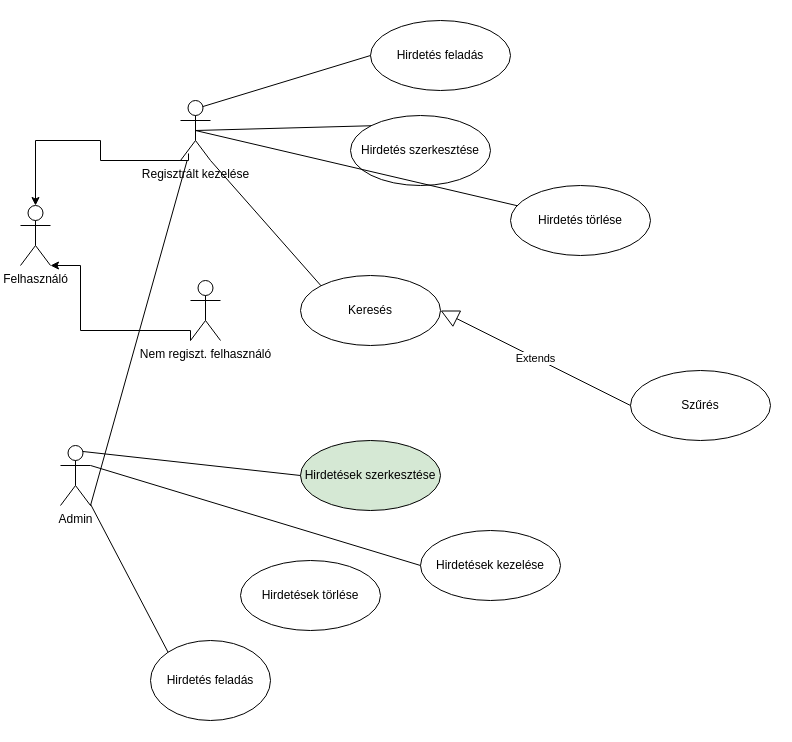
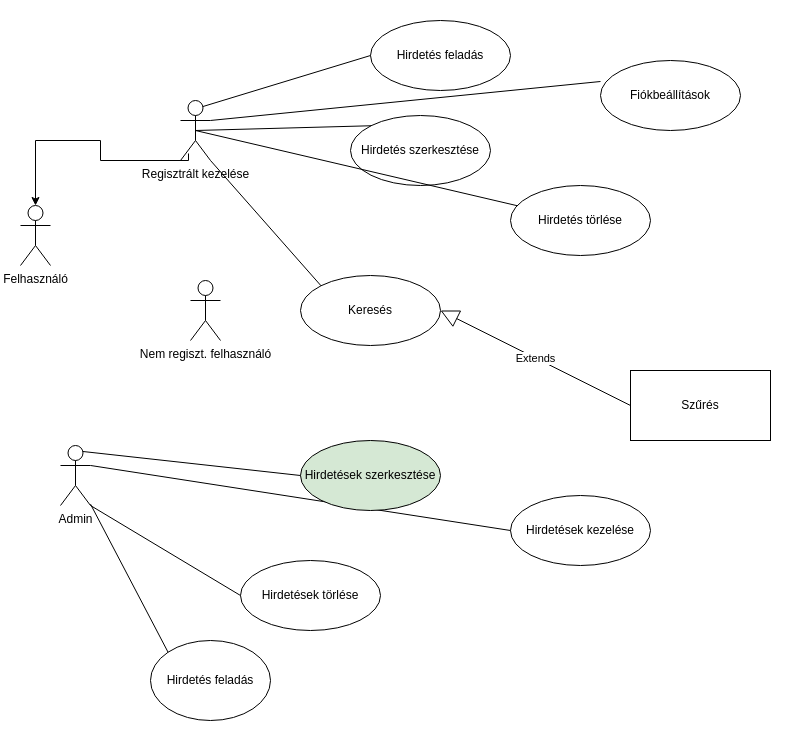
node "Fiókbeállítások": added
edge "Fiókbeállítások" -- "Regisztrált kezelése": added
edge "Nem regiszt. felhasználó" -> "Felhasználó": removed
edge "Regisztrált kezelése" -- "Admin": now "Hirdetések törlése" -- "Admin"
node "Szűrés": shape ellipse -> rectangle
node "Hirdetések kezelése": moved (491, 566) -> (581, 531)
